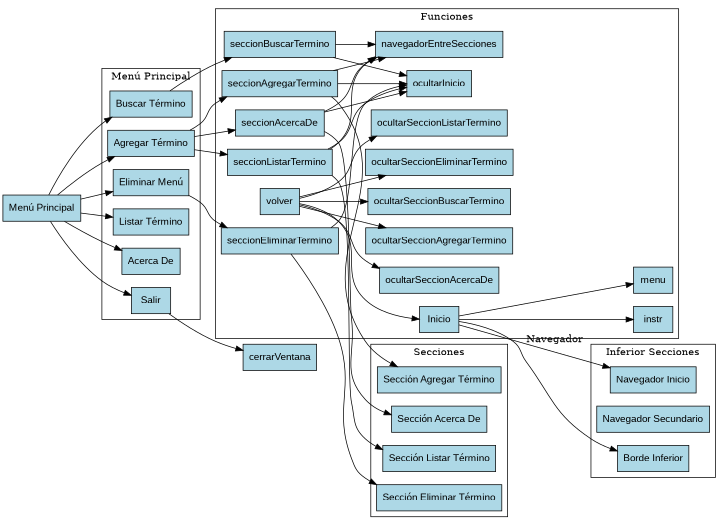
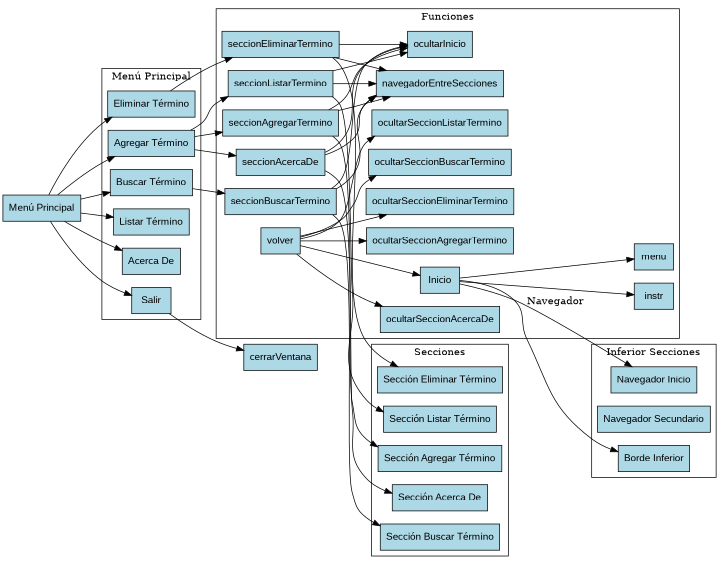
edge "seccionEliminarTermino" -> "navegadorEntreSecciones": added
node "Eliminar Menú": label "Eliminar Menú" -> "Eliminar Término"
node "Sección Buscar Término": added
